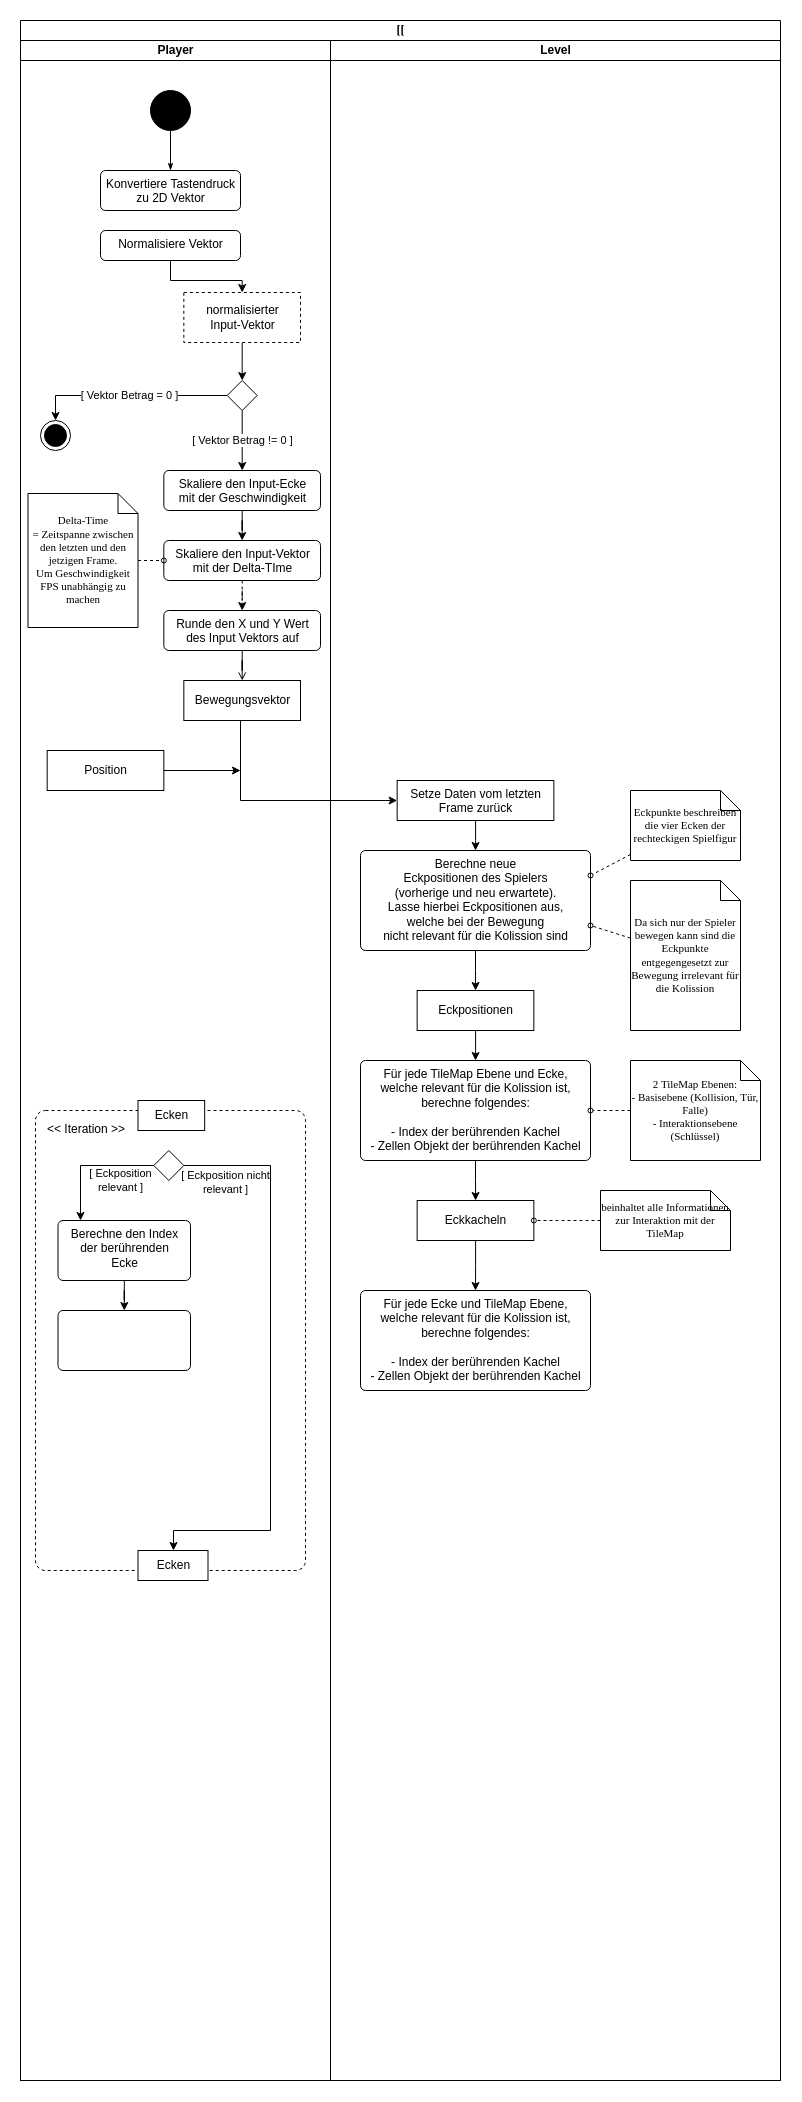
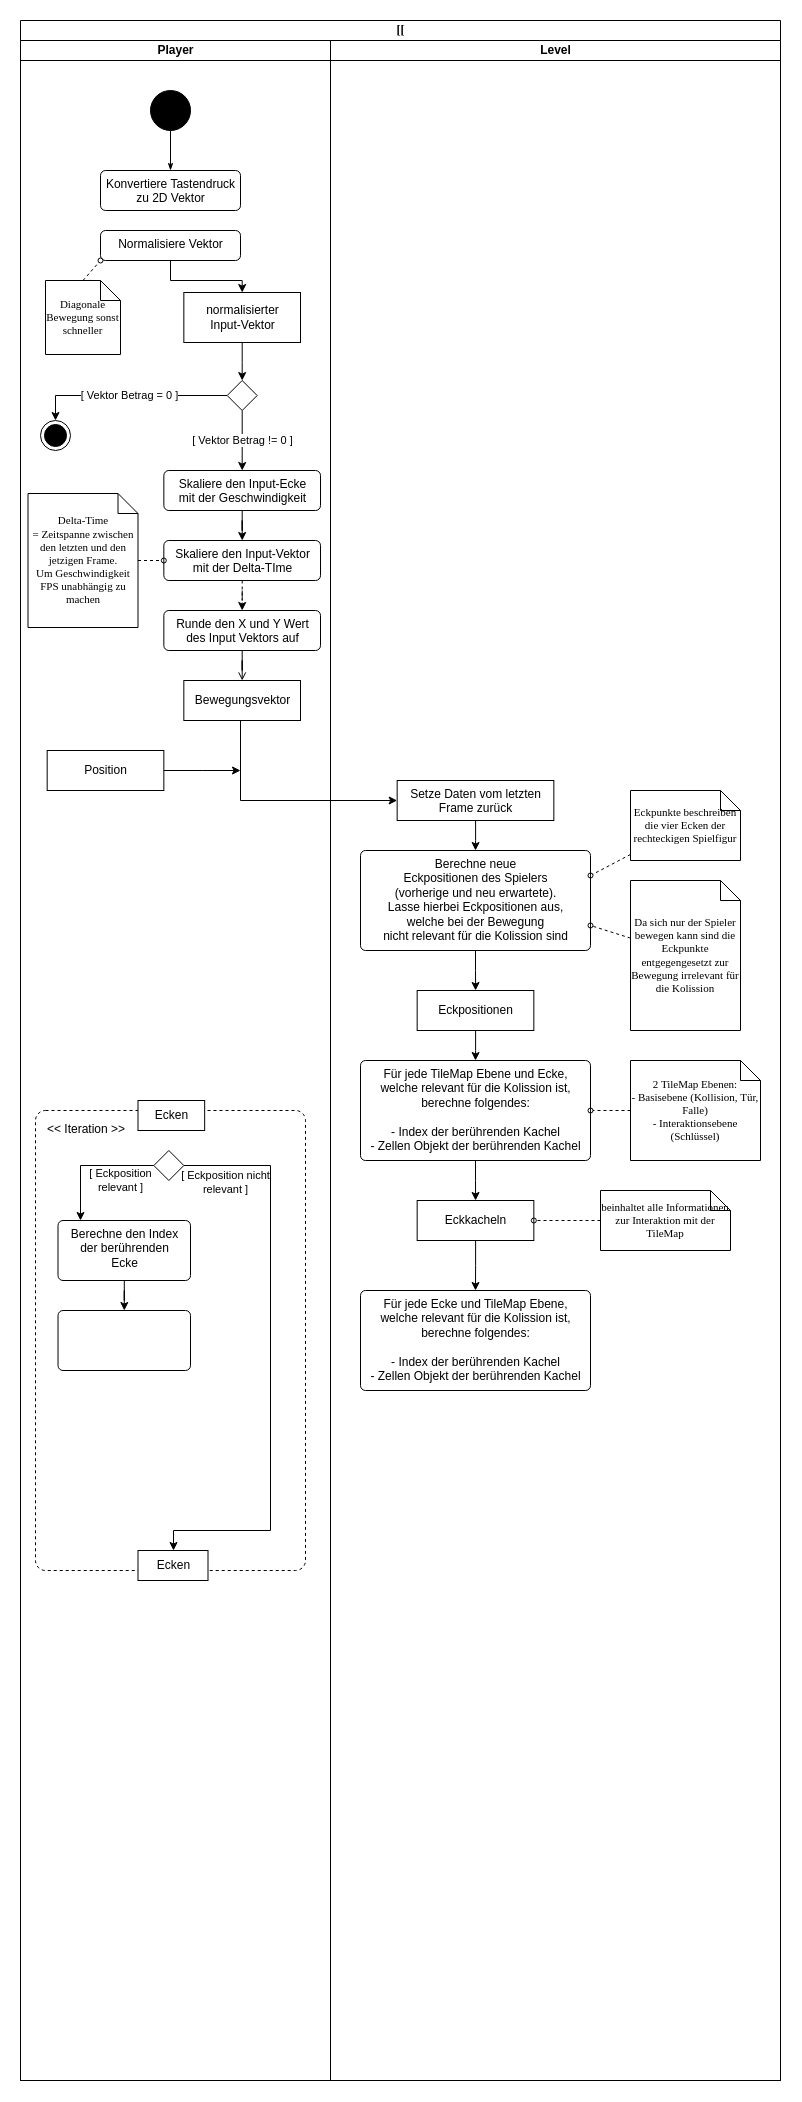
edge "DiagonaleBewegung sonst schneller" -> "Normalisiere Vektor": added
node "DiagonaleBewegung sonst schneller": added
node "normalisierter Input-Vektor": style dashed -> solid
